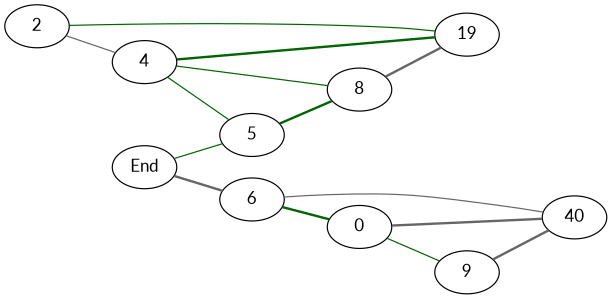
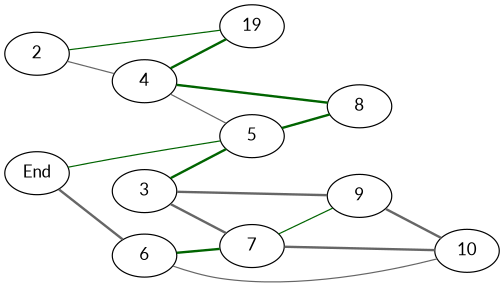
edge "19" -- "8": removed
edge "4" -- "8": style solid -> bold
edge "4" -- "5": color darkgreen -> gray40
node "3": added
node "40": label "40" -> "10"
node "0": label "0" -> "7"
